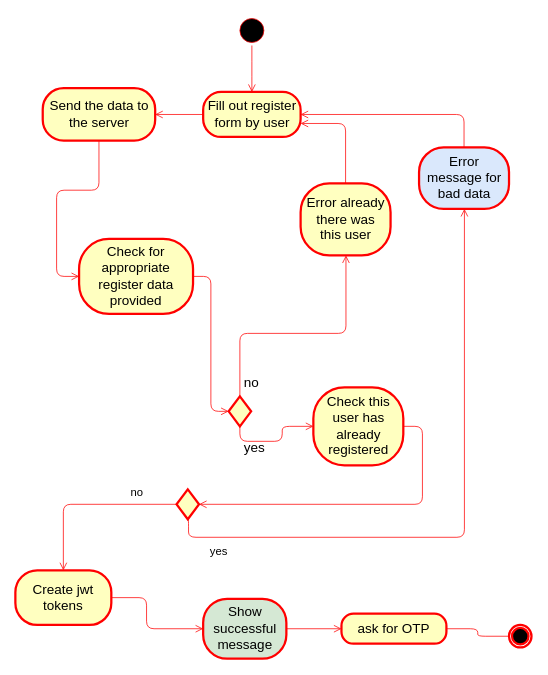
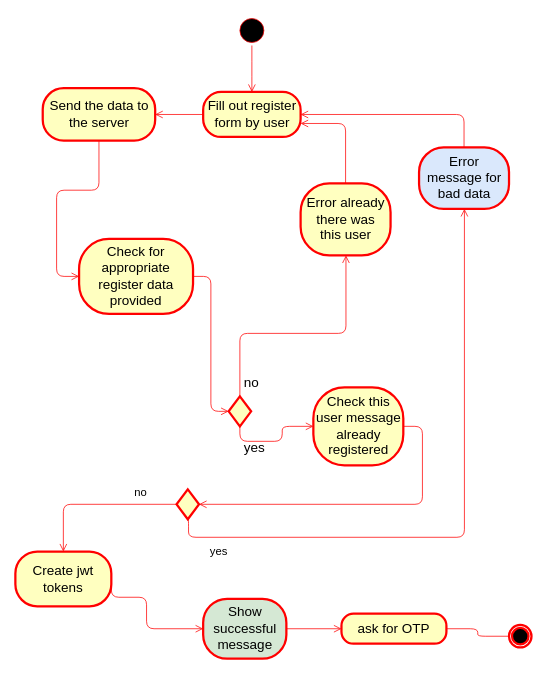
node "Check this user has already registered": label "Check this user has already registered" -> "Check this user message already registered"
node "Create jwt tokens": moved (63, 598) -> (63, 579)
